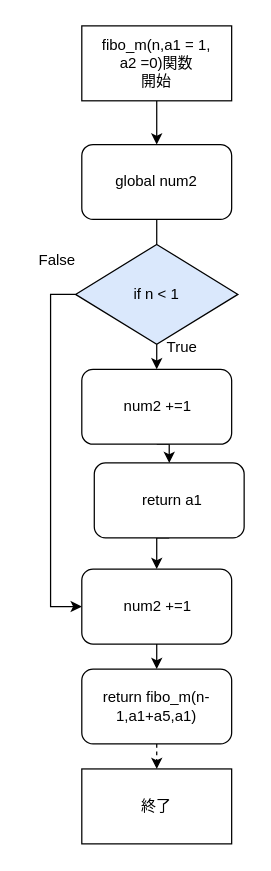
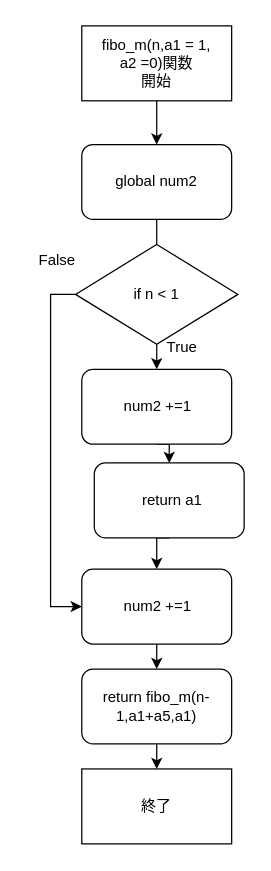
node "if n < 1": fillcolor #dae8fc -> #ffffff
edge "return fibo_m(n-1,a1+a5,a1)" -> "終了": style dashed -> solid
